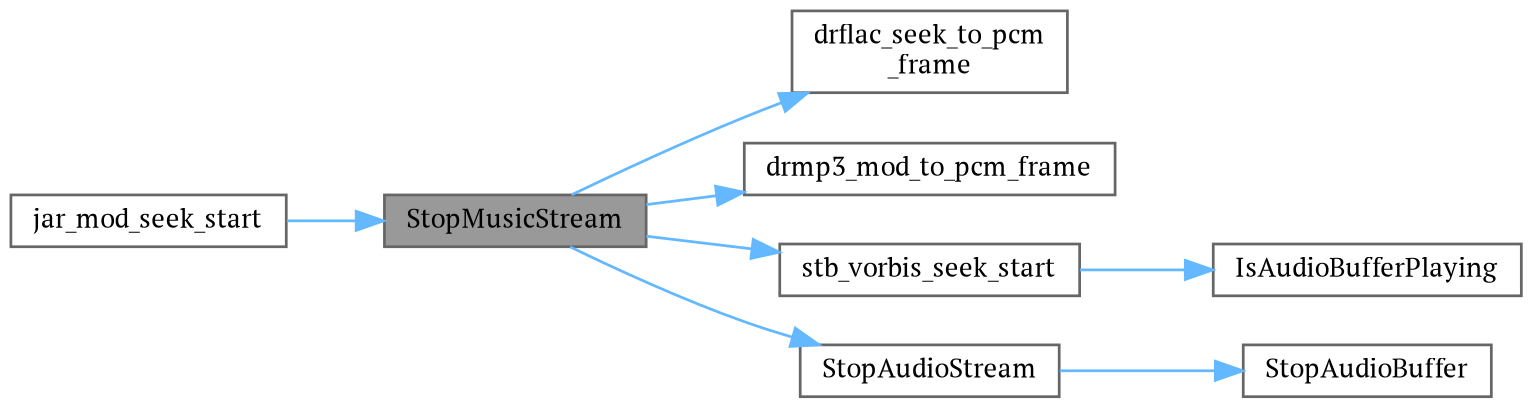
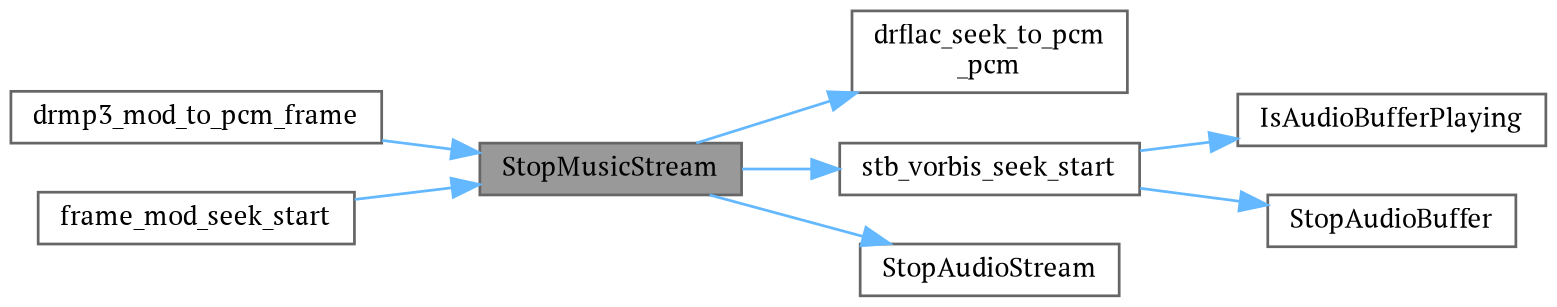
node "drflac_seek_to_pcm _frame": label "drflac_seek_to_pcm _frame" -> "drflac_seek_to_pcm _pcm"
edge "StopMusicStream" -> "drmp3_mod_to_pcm_frame": reversed
node "jar_mod_seek_start": label "jar_mod_seek_start" -> "frame_mod_seek_start"
edge "StopAudioStream" -> "StopAudioBuffer": now "stb_vorbis_seek_start" -> "StopAudioBuffer"
